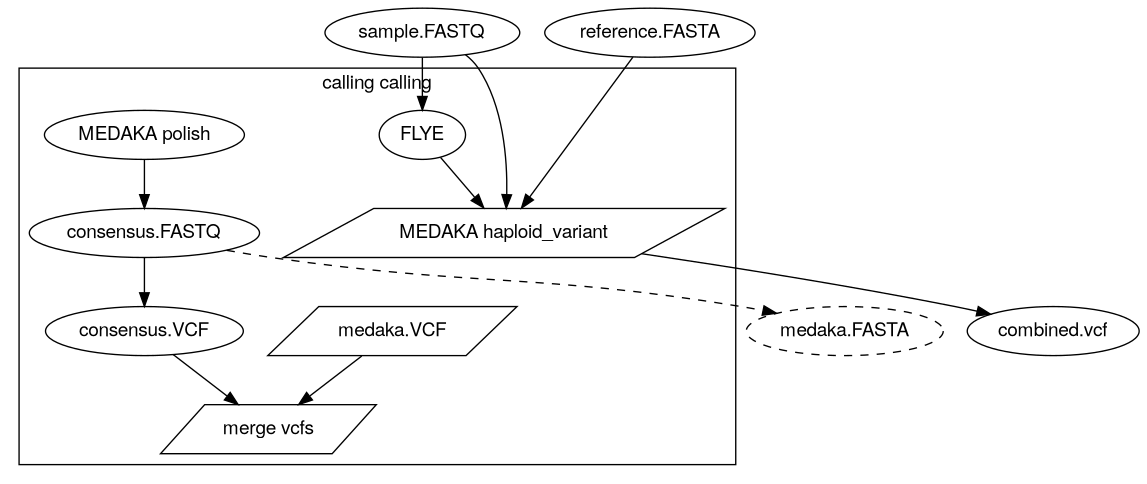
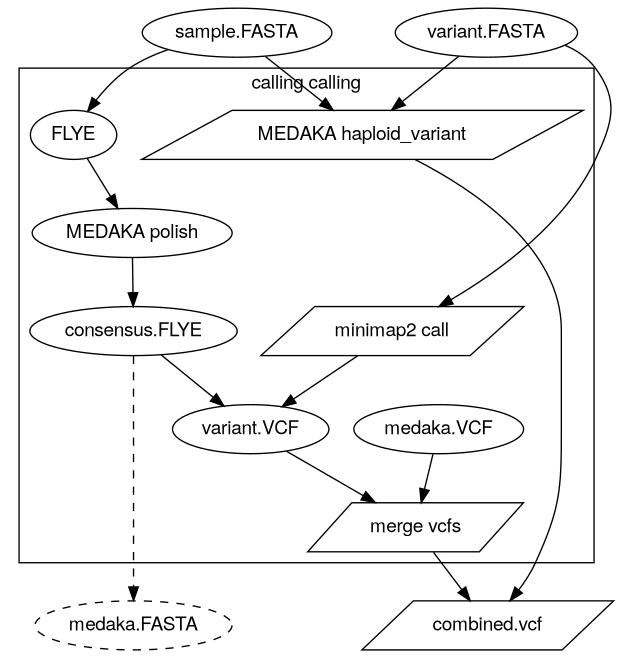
node "sample.FASTQ": label "sample.FASTQ" -> "sample.FASTA"
node "reference.FASTA": label "reference.FASTA" -> "variant.FASTA"
edge "FLYE" -> "MEDAKA haploid_variant": now "FLYE" -> "MEDAKA polish"
node "consensus.FASTQ": label "consensus.FASTQ" -> "consensus.FLYE"
node "consensus.VCF": label "consensus.VCF" -> "variant.VCF"
node "minimap2 call": added
node "medaka.VCF": shape parallelogram -> ellipse
node "combined.vcf": shape ellipse -> parallelogram
edge "merge vcfs" -> "combined.vcf": added
